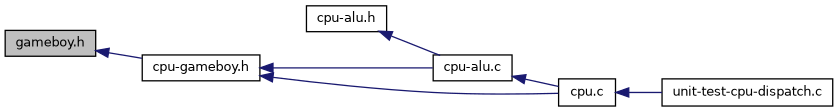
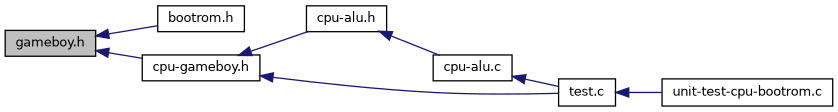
node "bootrom.h": added
edge "cpu-alu.c" -> "cpu-gameboy.h": now "cpu-alu.h" -> "cpu-gameboy.h"
node "cpu.c": label "cpu.c" -> "test.c"
node "unit-test-cpu-dispatch.c": label "unit-test-cpu-dispatch.c" -> "unit-test-cpu-bootrom.c"
